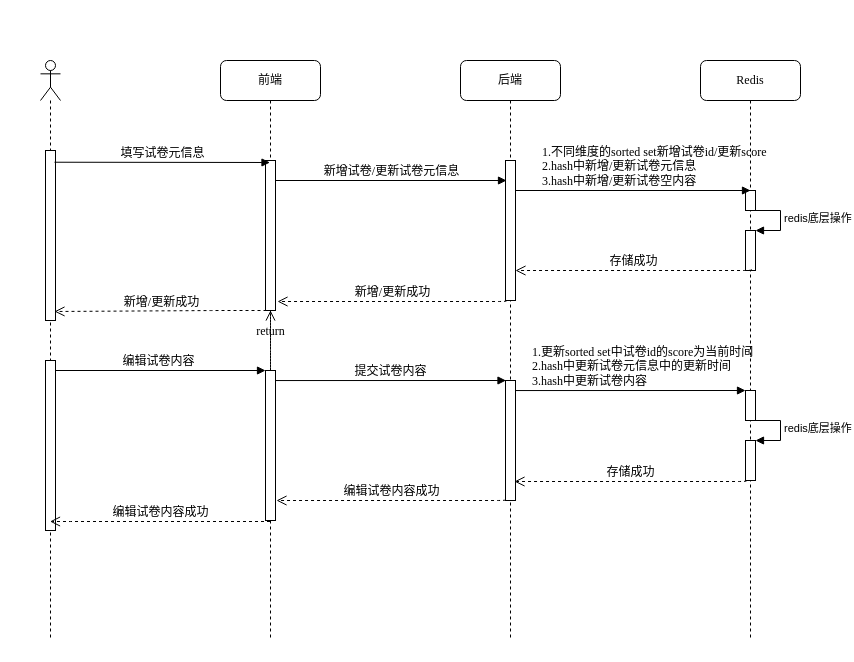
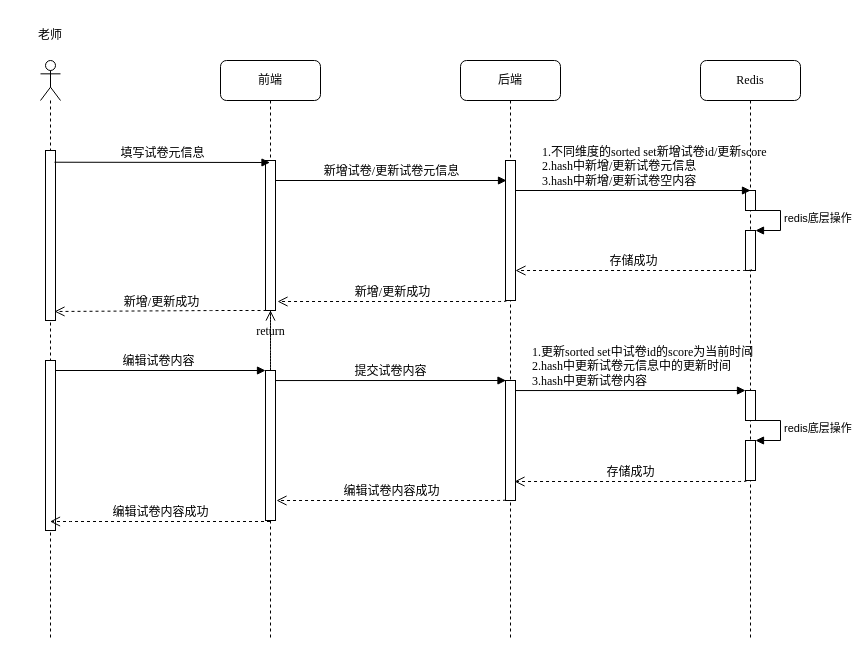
node "老师": added
